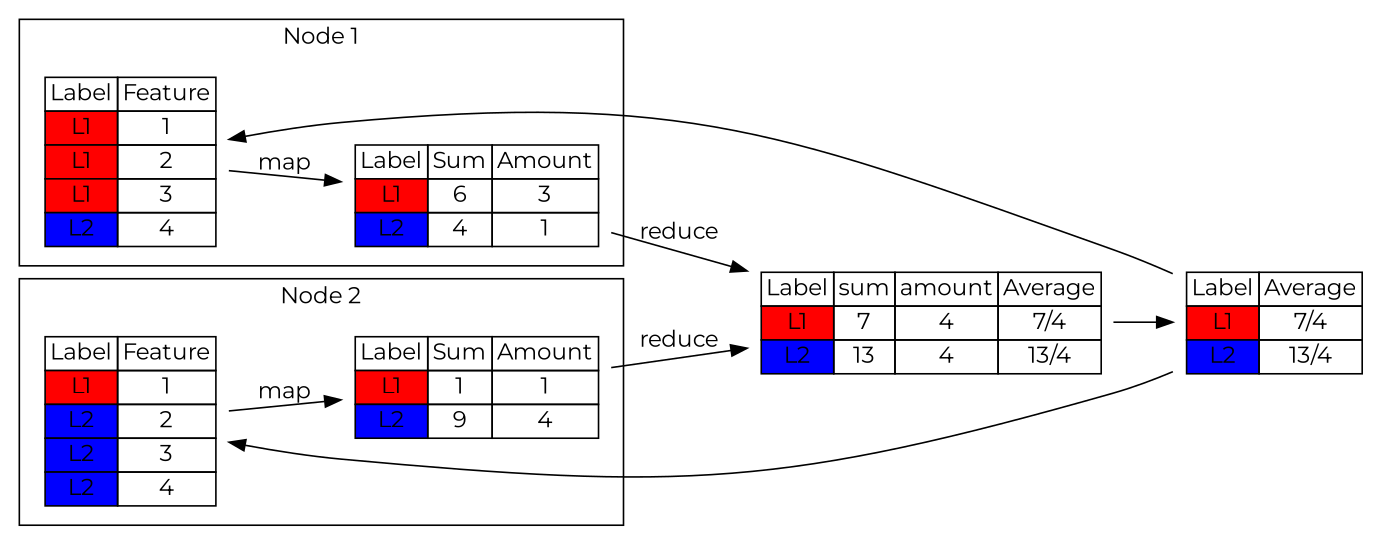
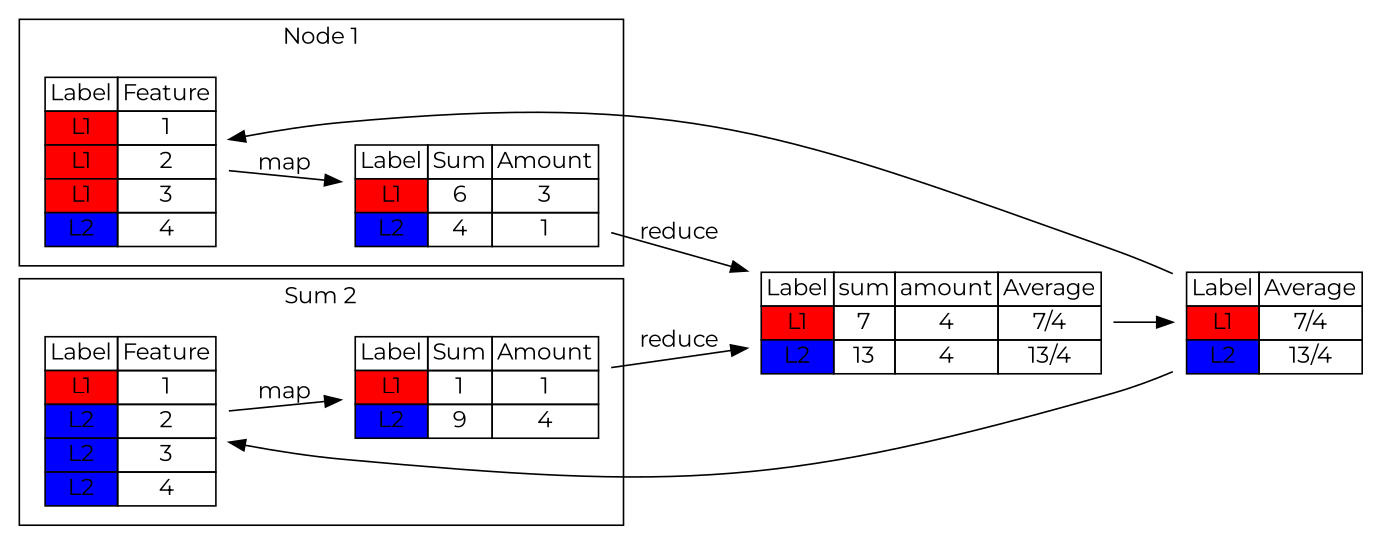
cluster "Node 2": label "Node 2" -> "Sum 2"
